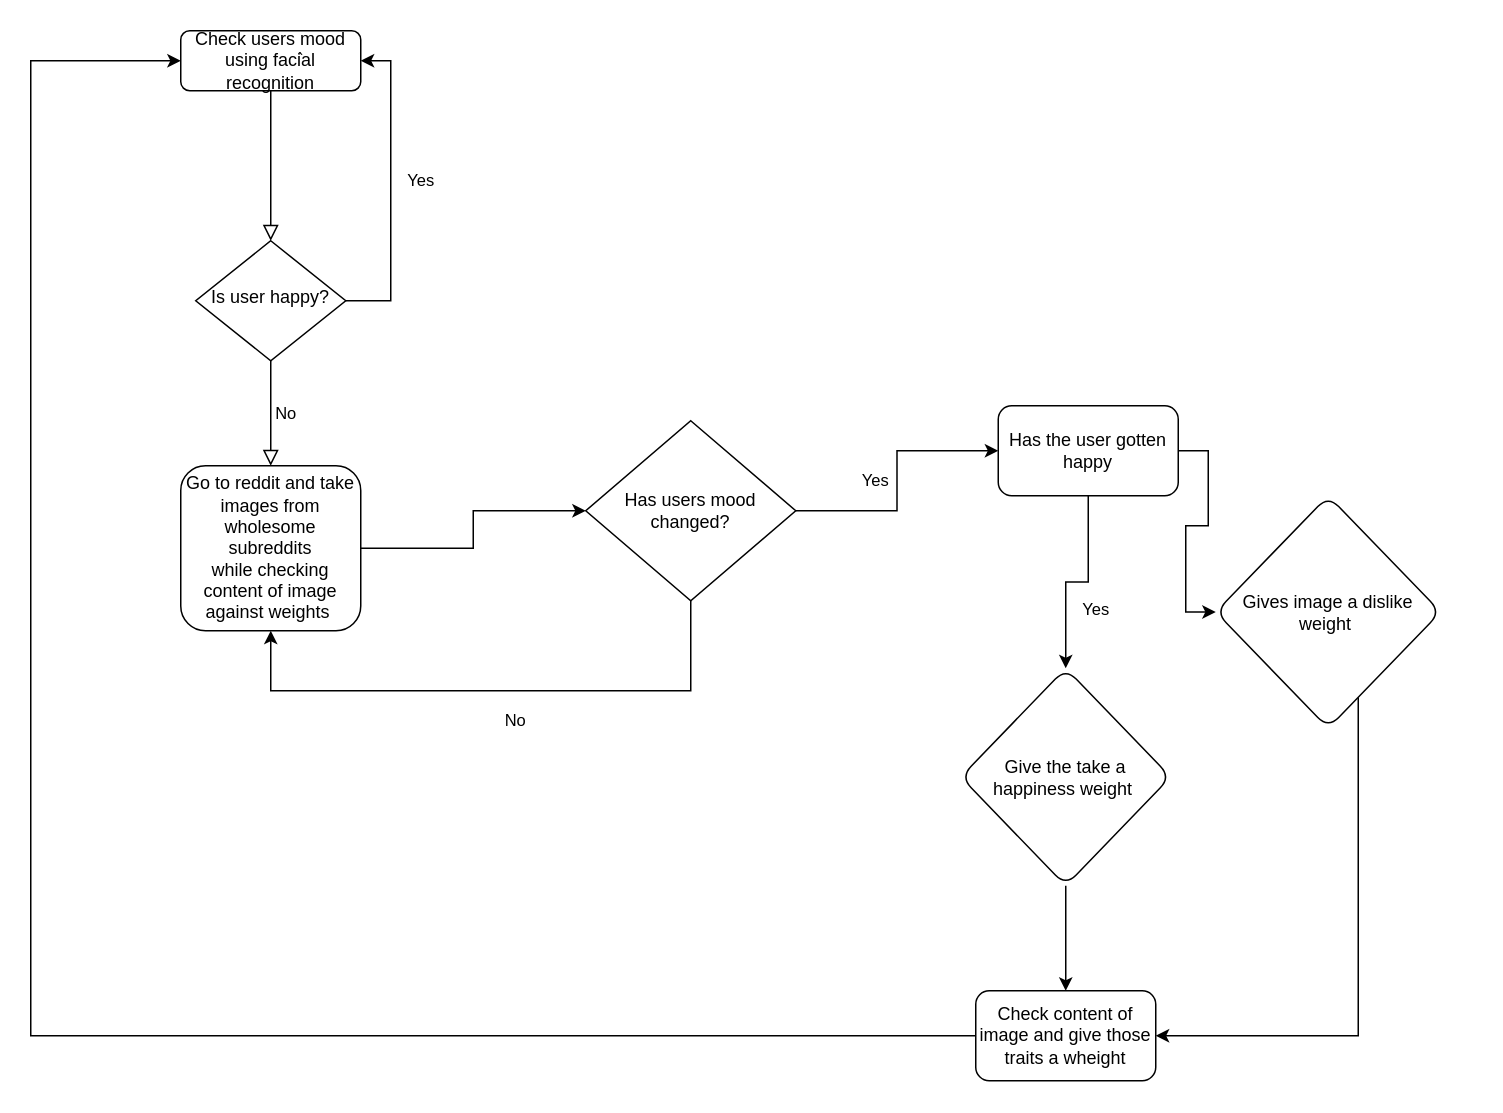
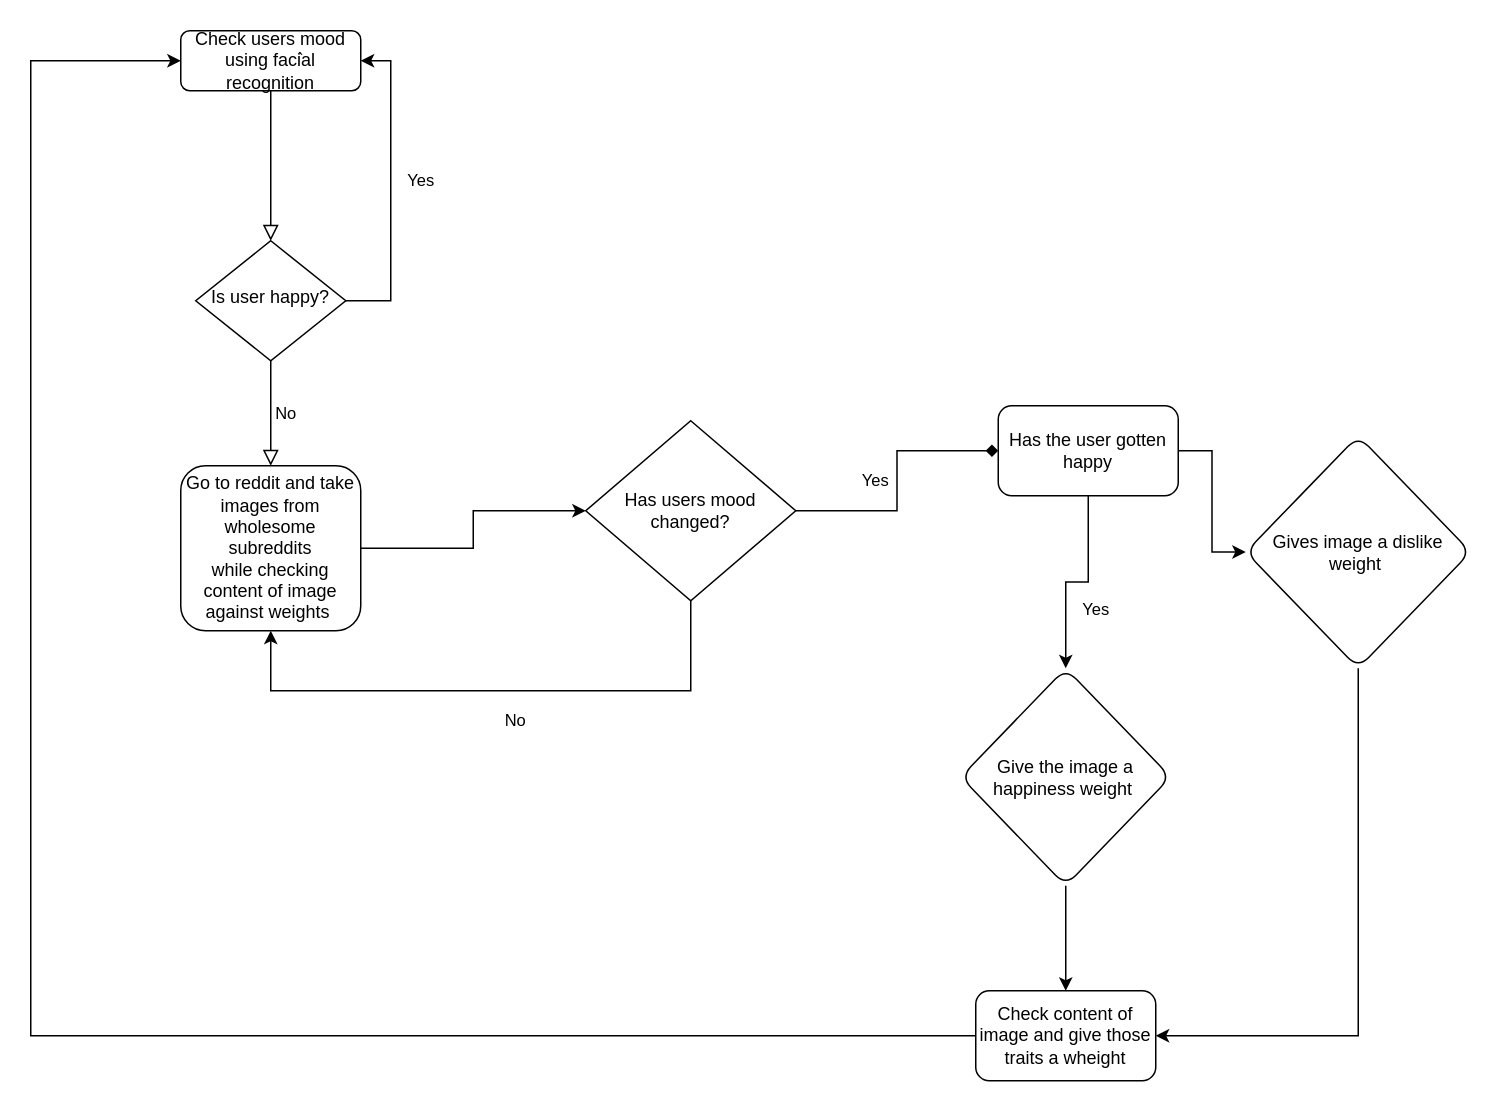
edge "Has users mood changed?" -> "Has the user gotten happy": arrowhead classic -> diamond
node "Gives image a dislike weight": moved (1328, 612) -> (1358, 552)
node "Give the take a happiness weight": label "Give the take a happiness weight" -> "Give the image a happiness weight"
